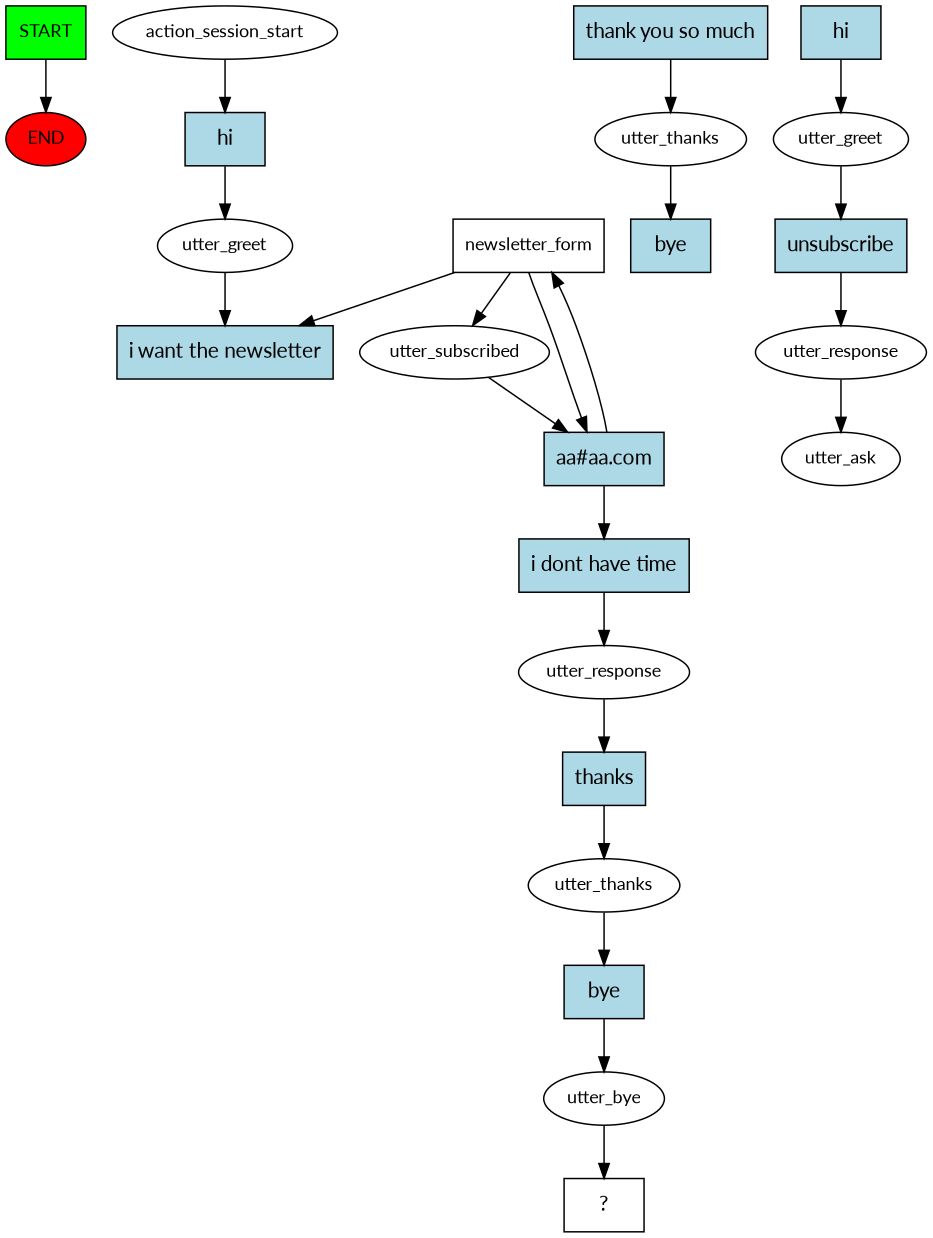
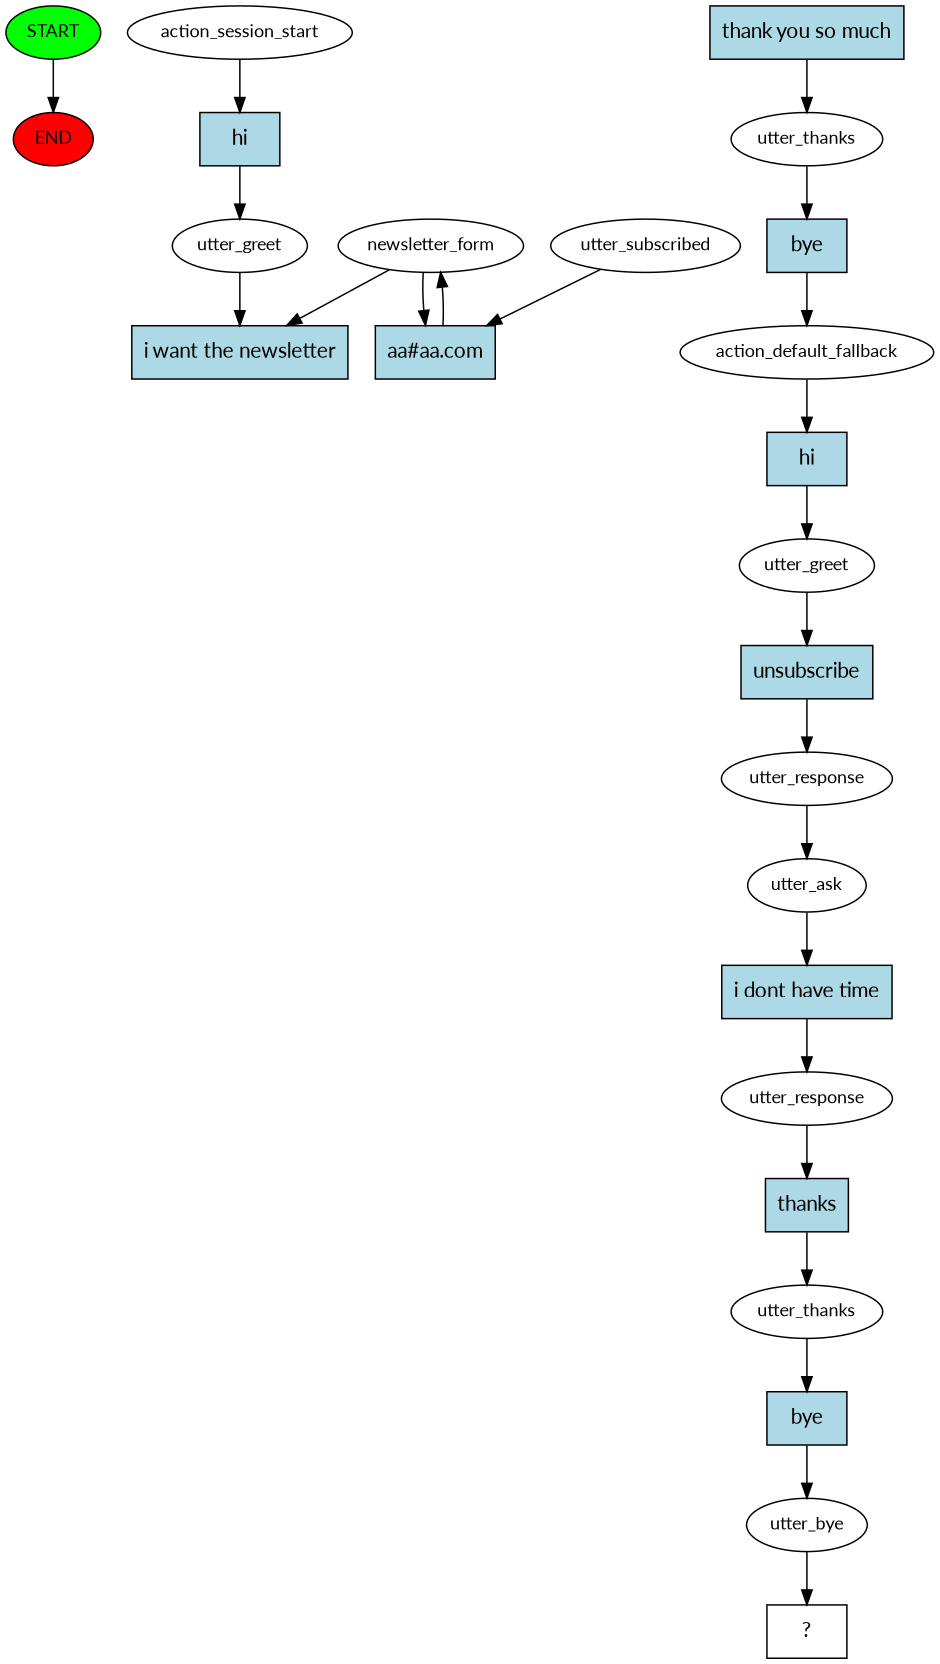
node "START": shape box -> ellipse
node "newsletter_form": shape box -> ellipse
edge "newsletter_form" -> "utter_subscribed": removed
node "action_default_fallback": added
edge "aa#aa.com" -> "i dont have time": now "utter_ask" -> "i dont have time"
